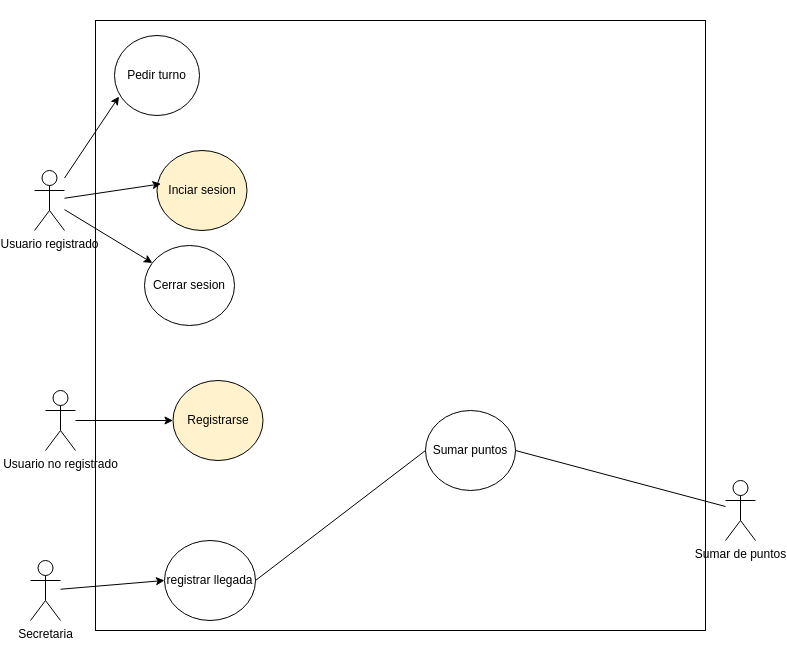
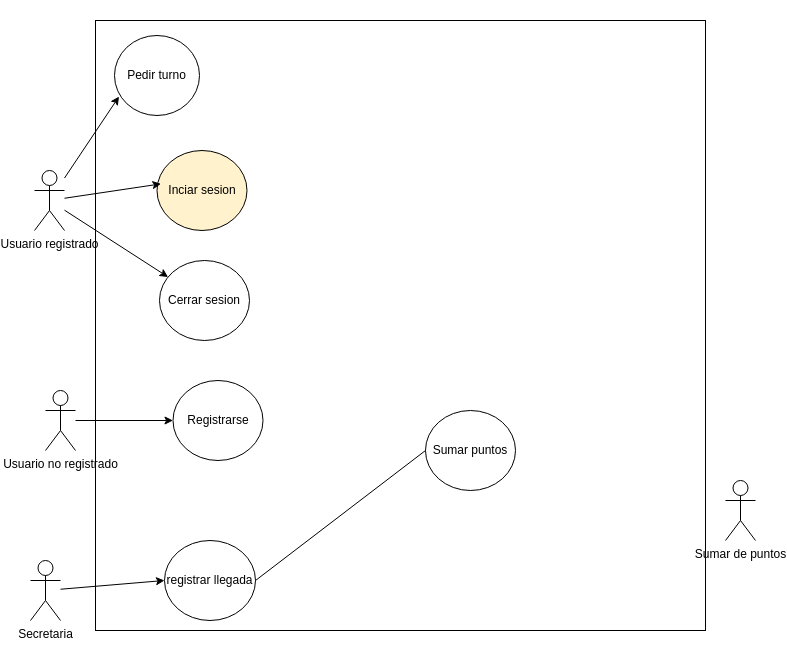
node "Cerrar sesion": moved (190, 286) -> (205, 301)
node "Registrarse": fillcolor #fff2cc -> #ffffff
edge "Sumar puntos" -- "Sumar de puntos": removed
